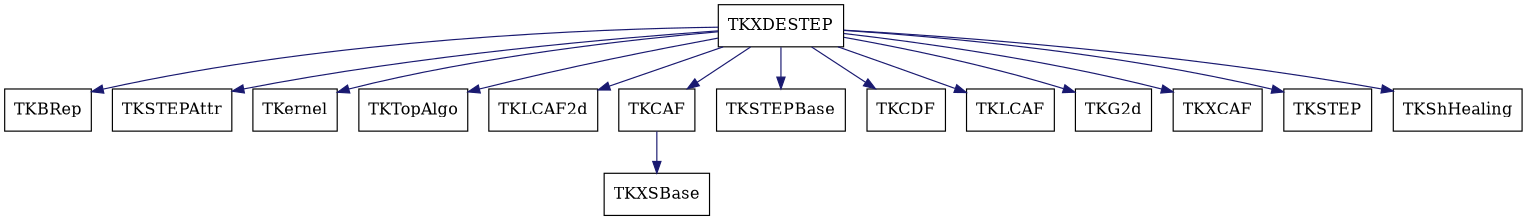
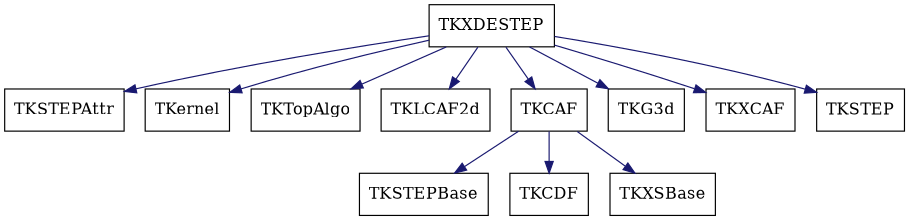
edge "TKXDESTEP" -> "TKSTEPBase": now "TKCAF" -> "TKSTEPBase"
edge "TKXDESTEP" -> "TKCDF": now "TKCAF" -> "TKCDF"
node "TKBRep": removed
node "TKLCAF": removed
node "TKG2d": label "TKG2d" -> "TKG3d"
node "TKShHealing": removed
